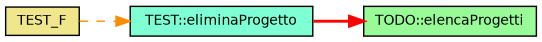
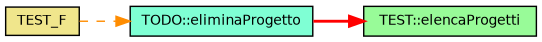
node "TEST::eliminaProgetto": label "TEST::eliminaProgetto" -> "TODO::eliminaProgetto"
node "TODO::elencaProgetti": label "TODO::elencaProgetti" -> "TEST::elencaProgetti"
